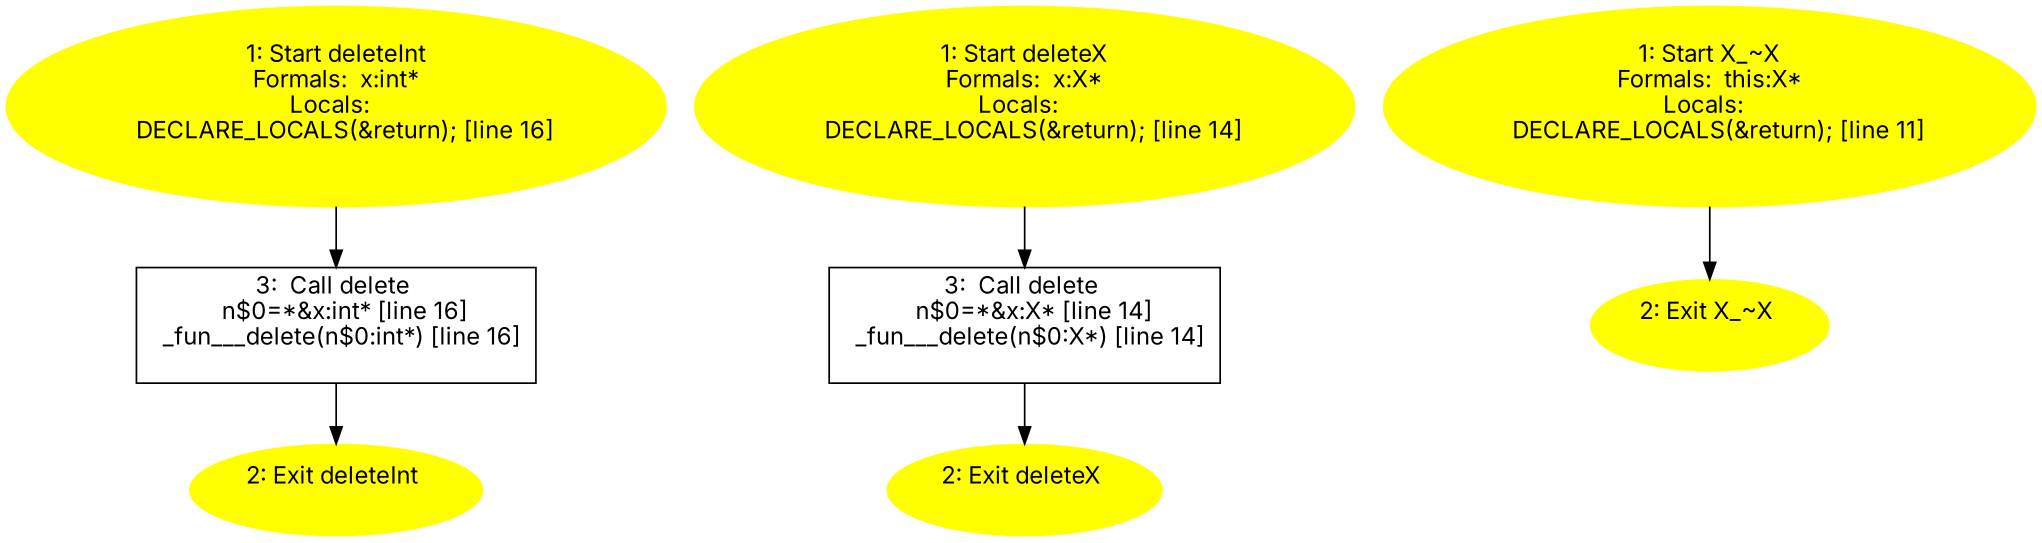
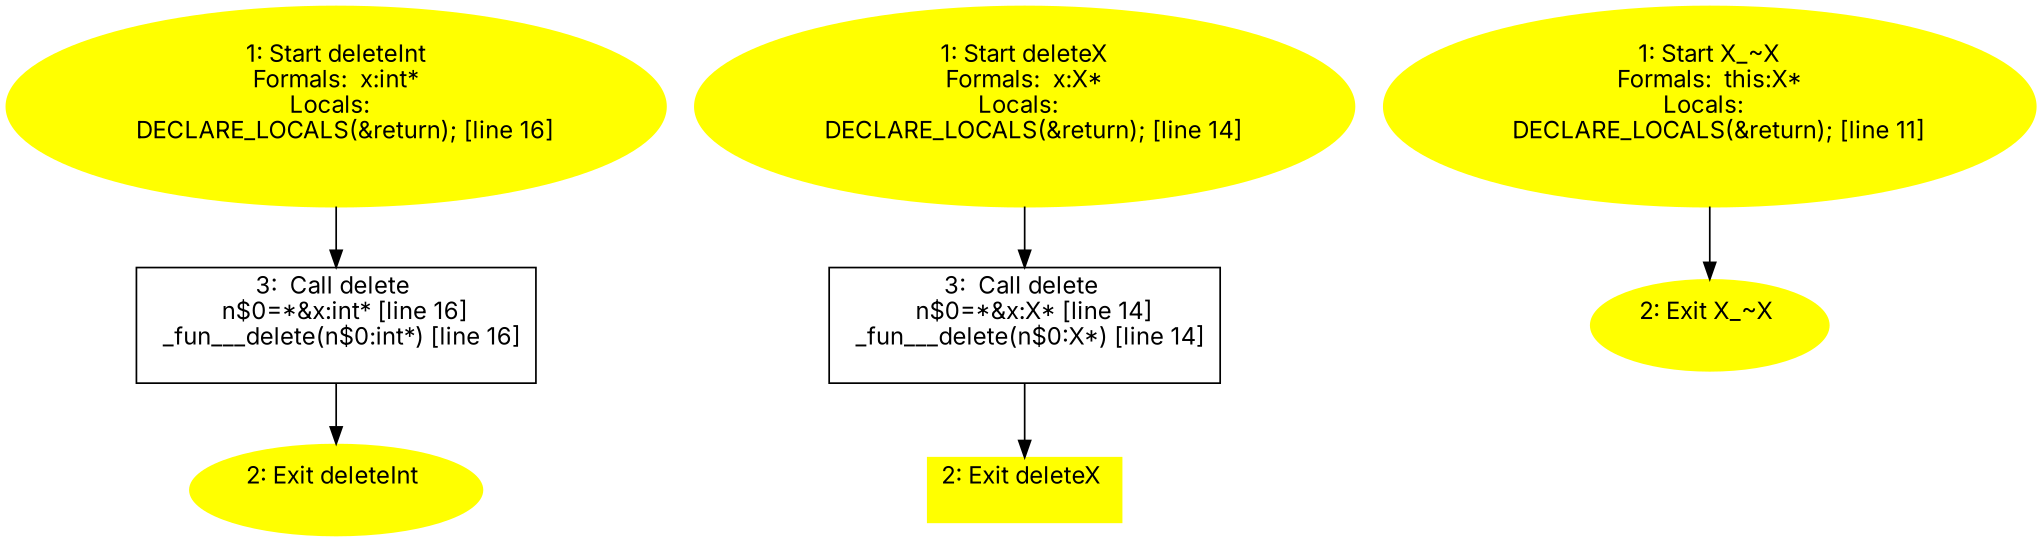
node "2: Exit deleteX": shape ellipse -> box
